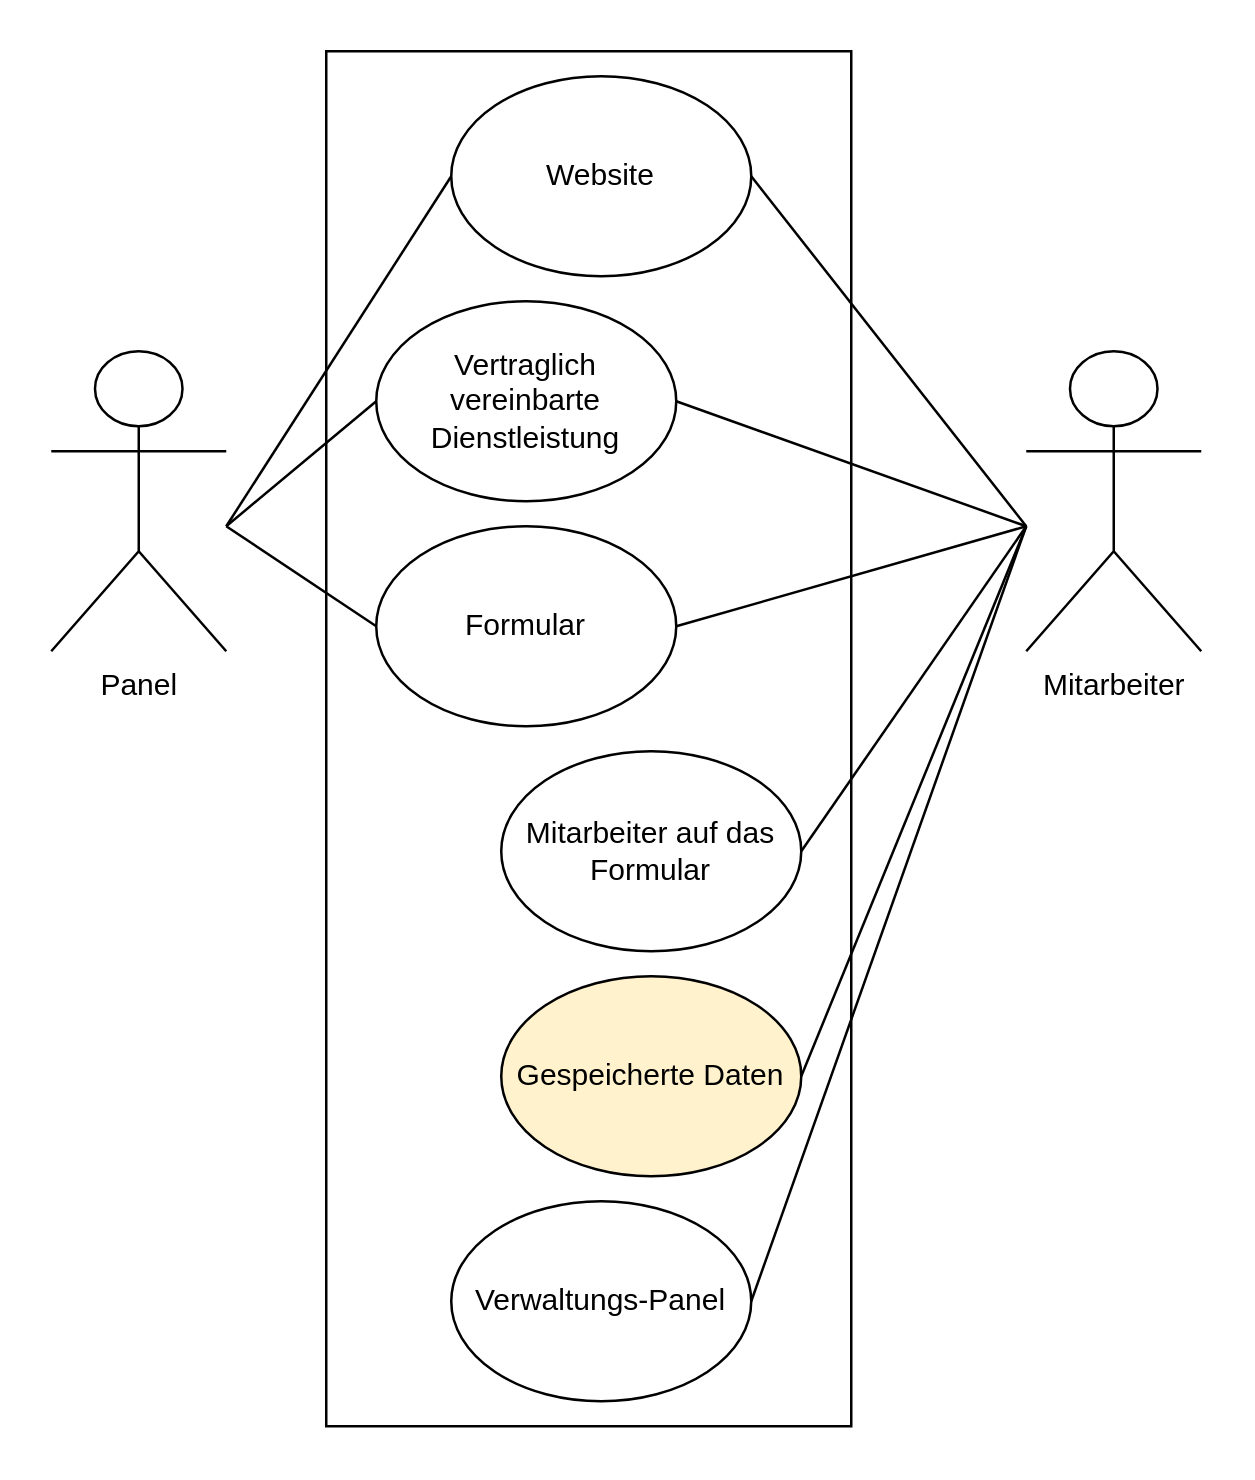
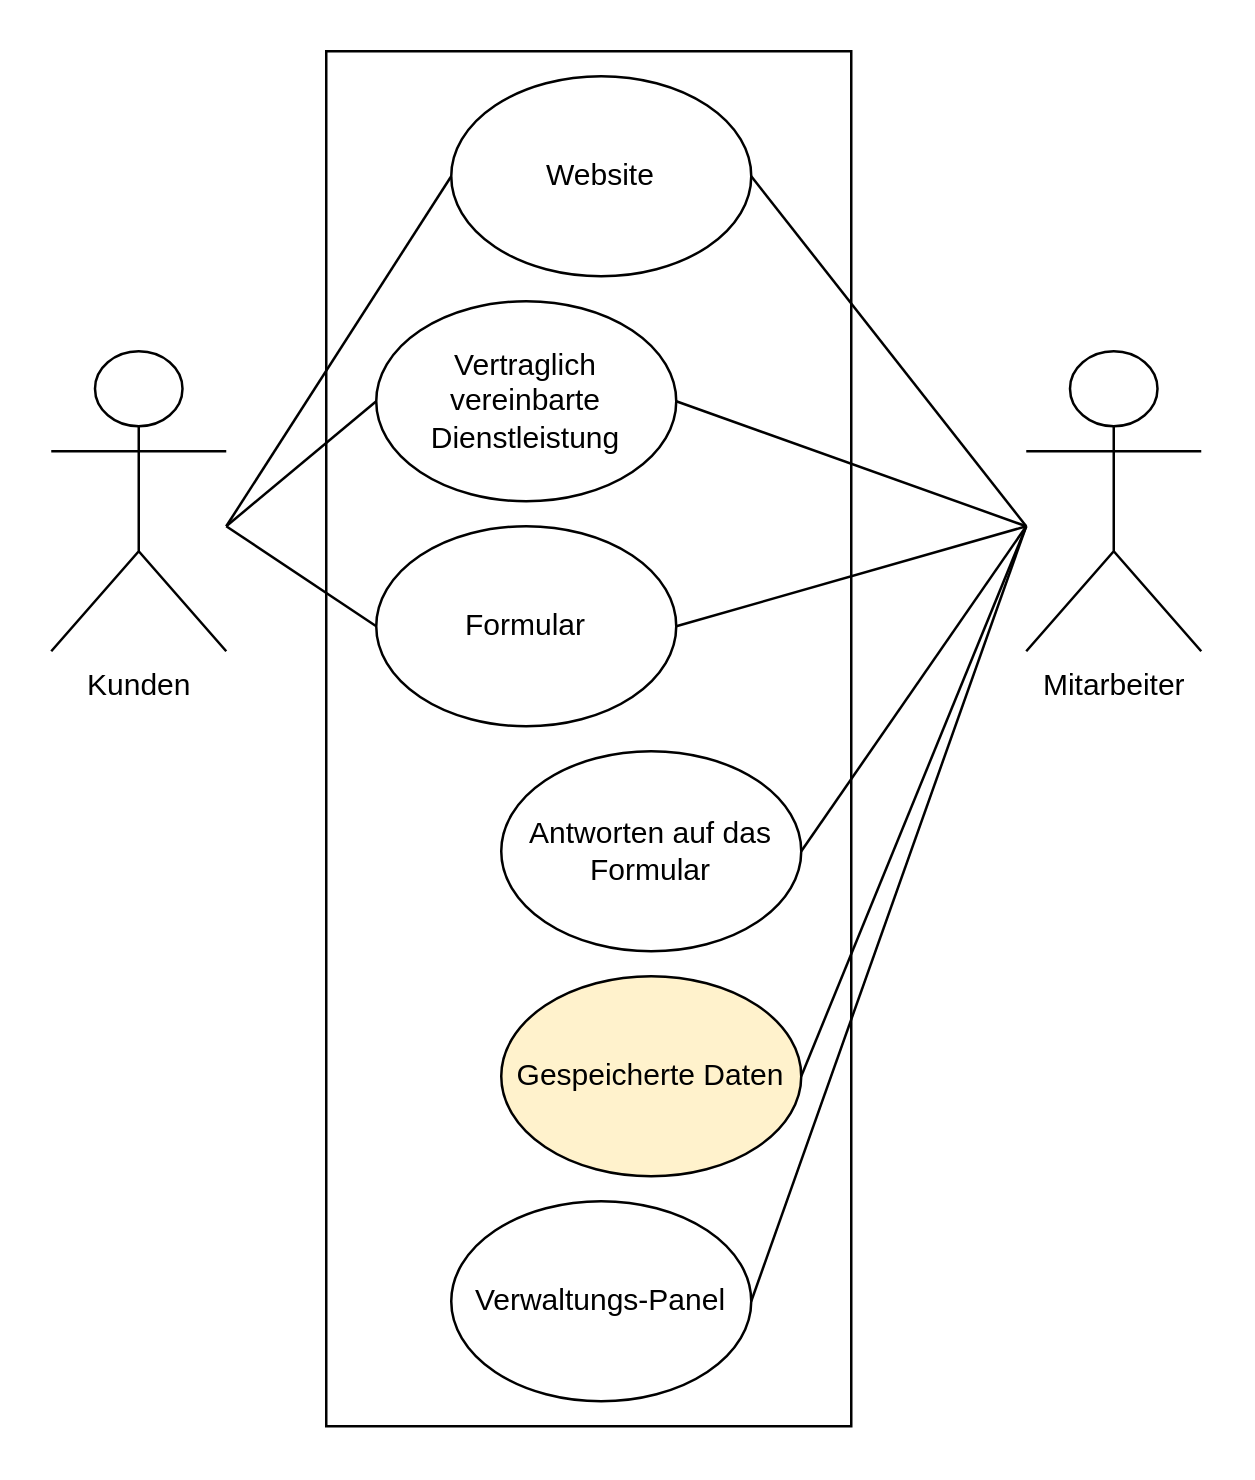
node "Panel": label "Panel" -> "Kunden"
node "Mitarbeiter auf das Formular": label "Mitarbeiter auf das Formular" -> "Antworten auf das Formular"
